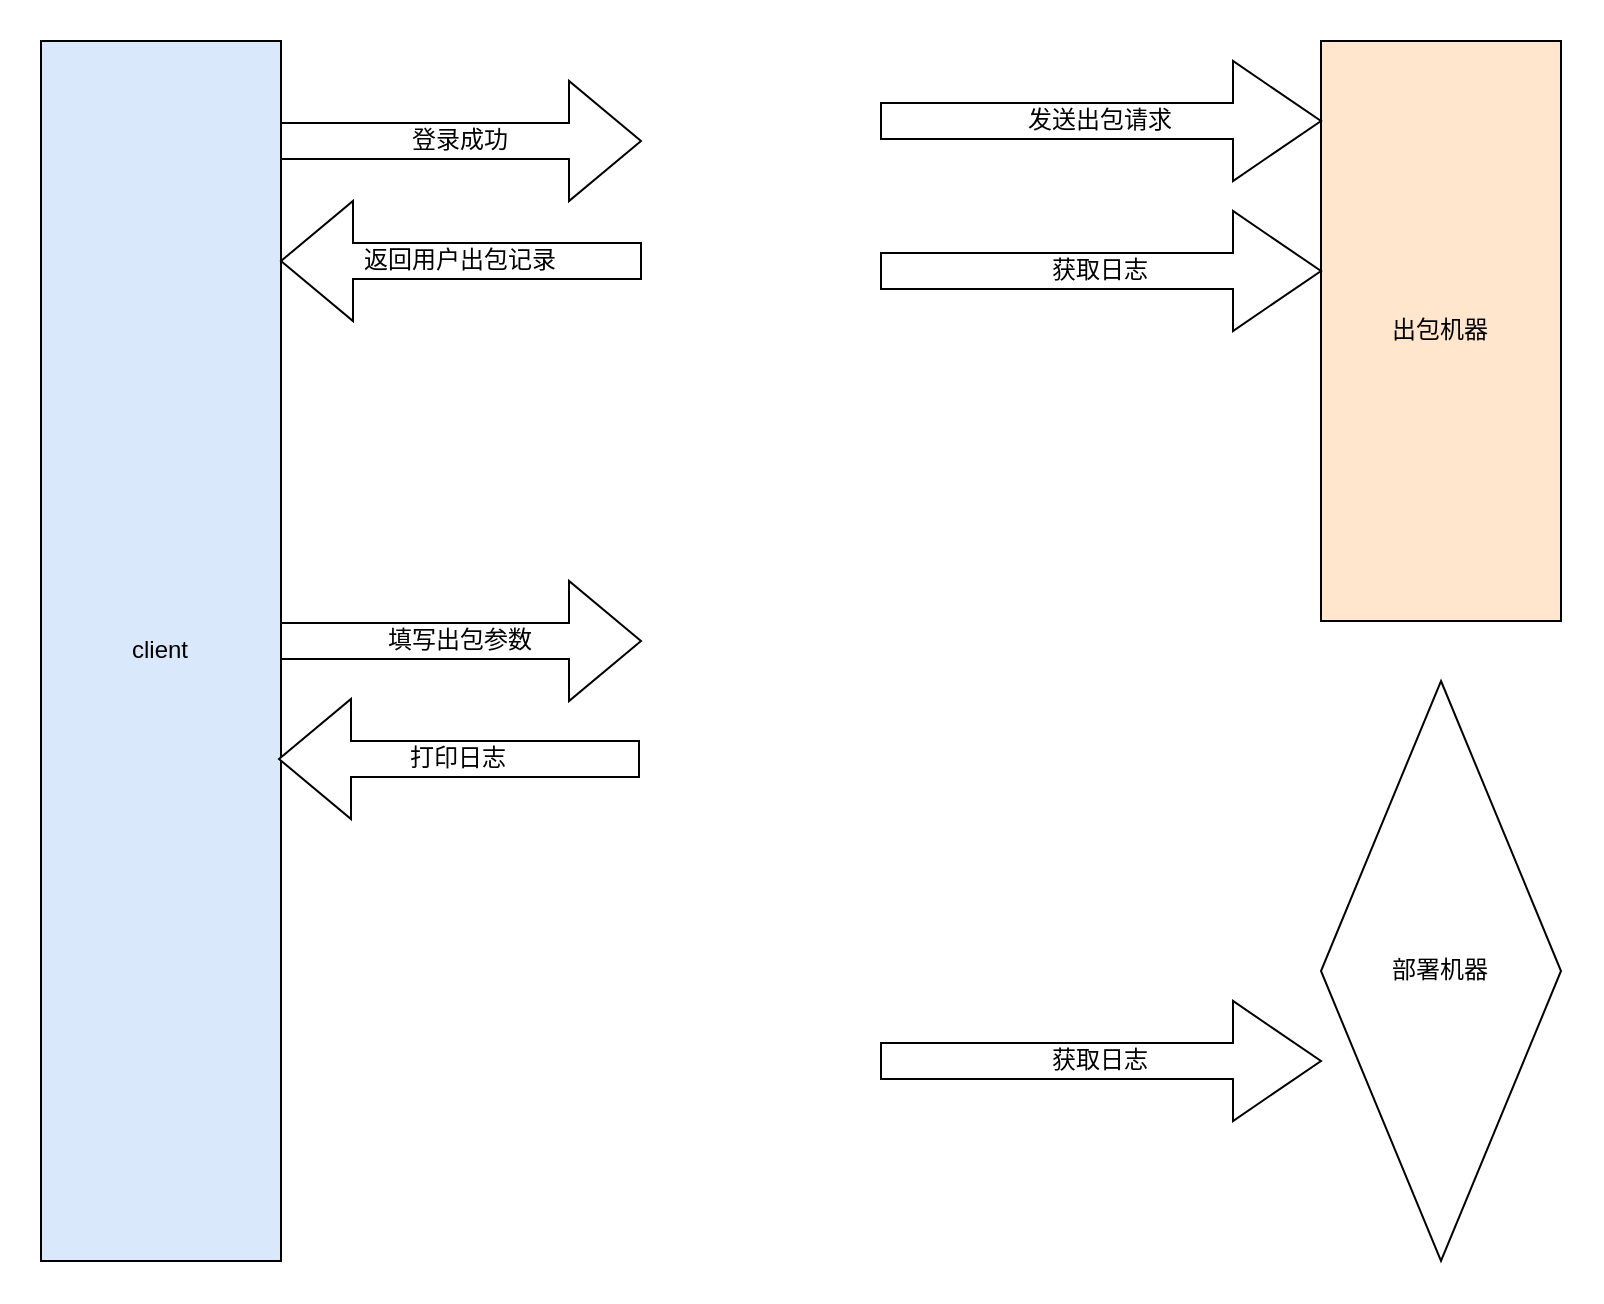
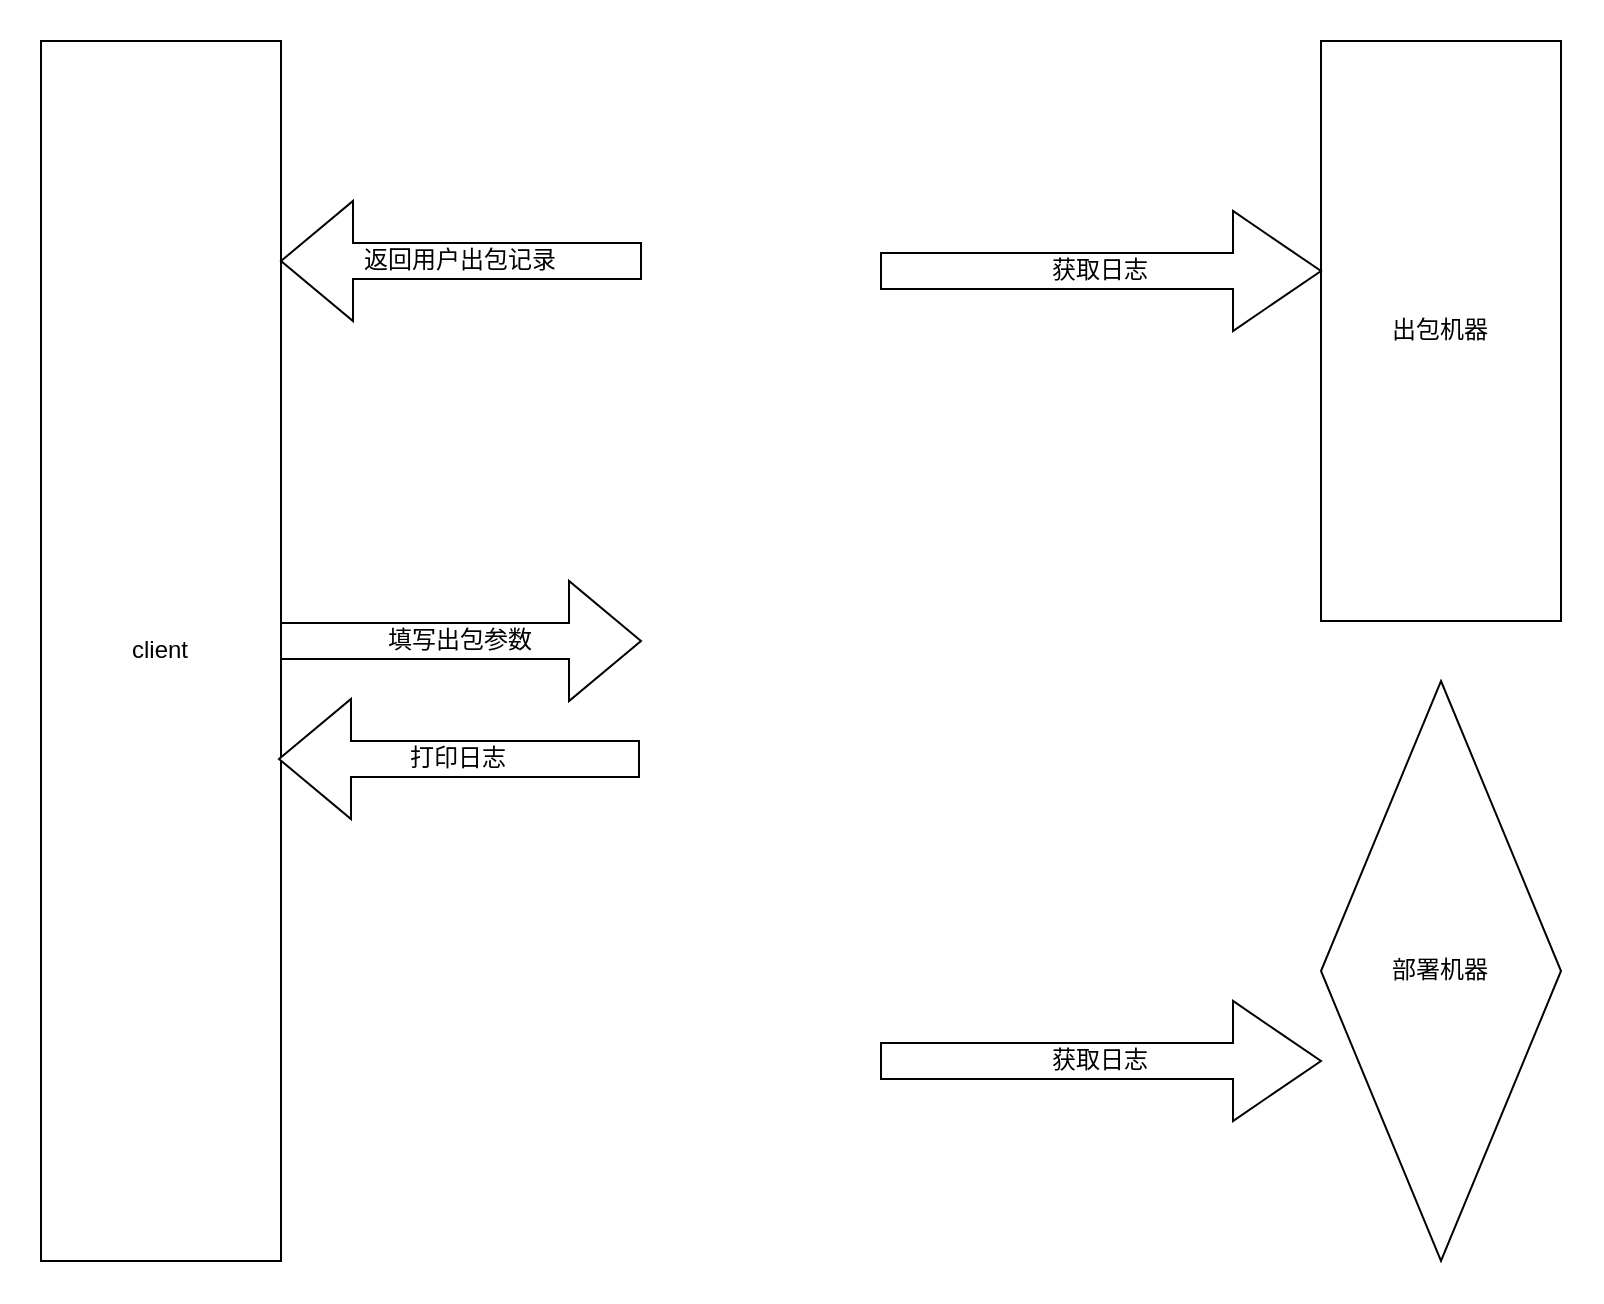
node "发送出包请求": removed
node "登录成功": removed
node "出包机器": fillcolor #ffe6cc -> #ffffff
node "client": fillcolor #dae8fc -> #ffffff
